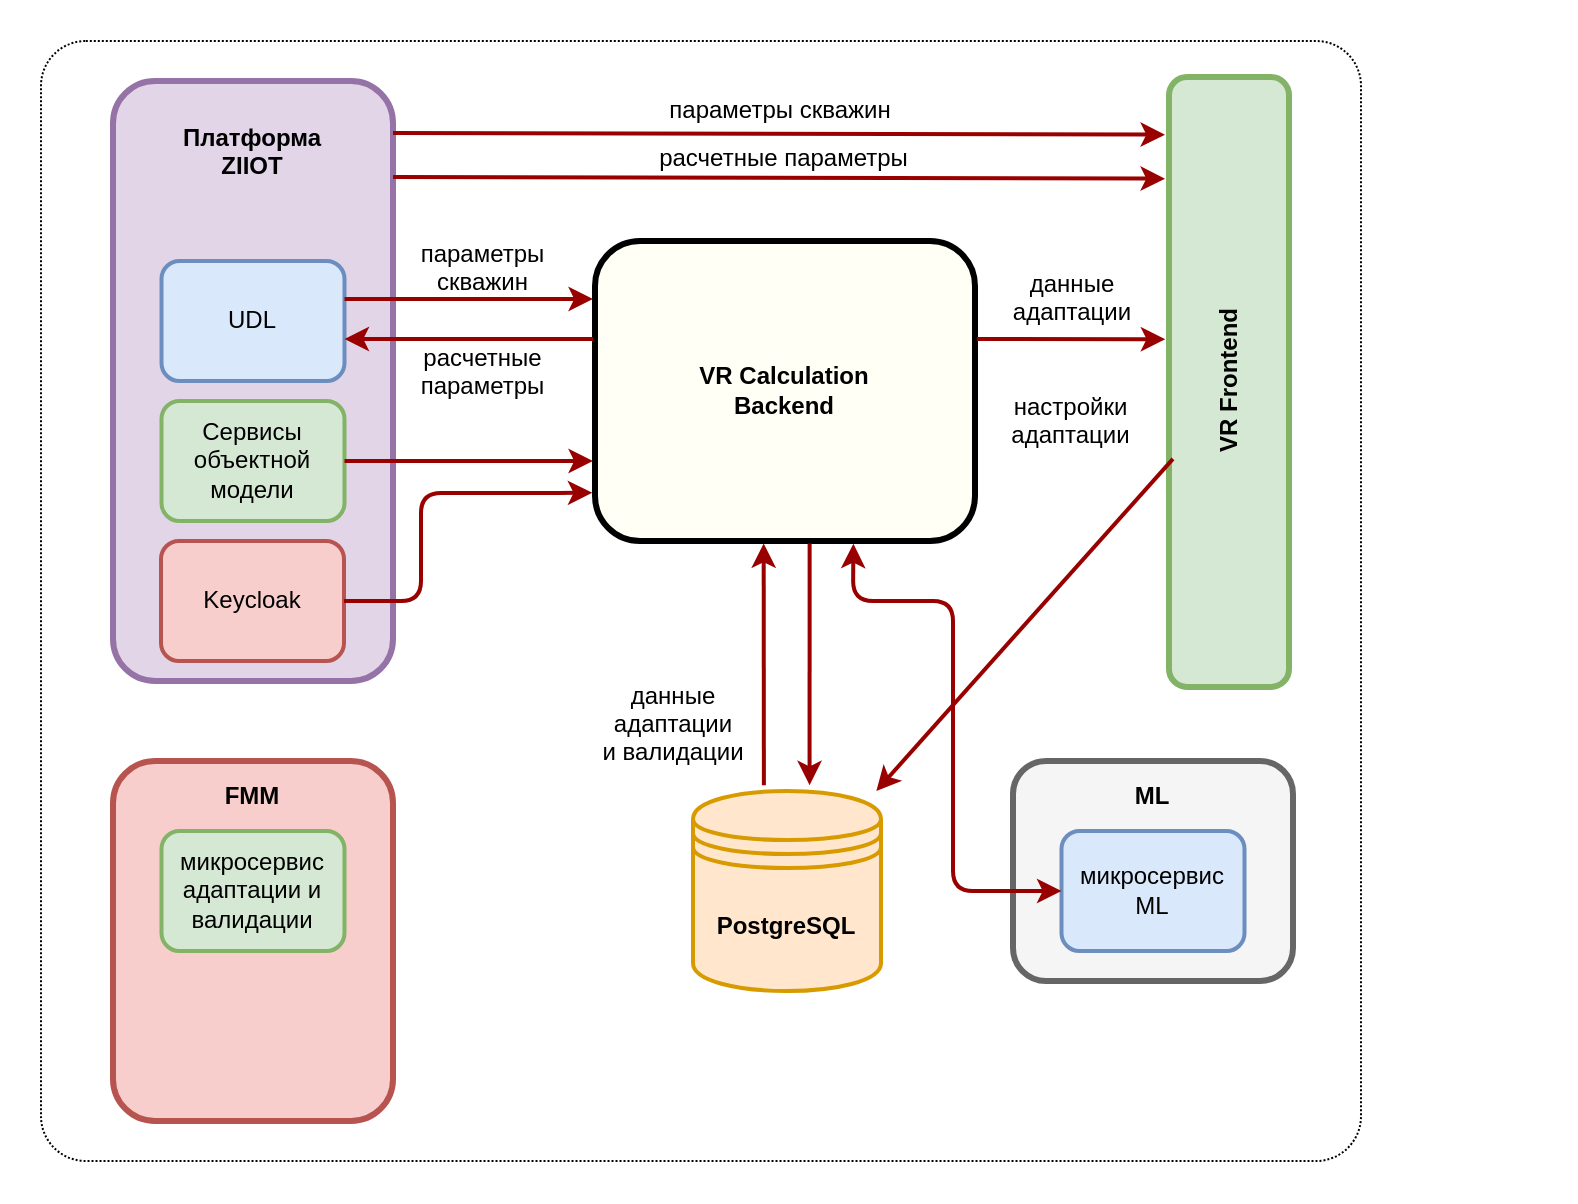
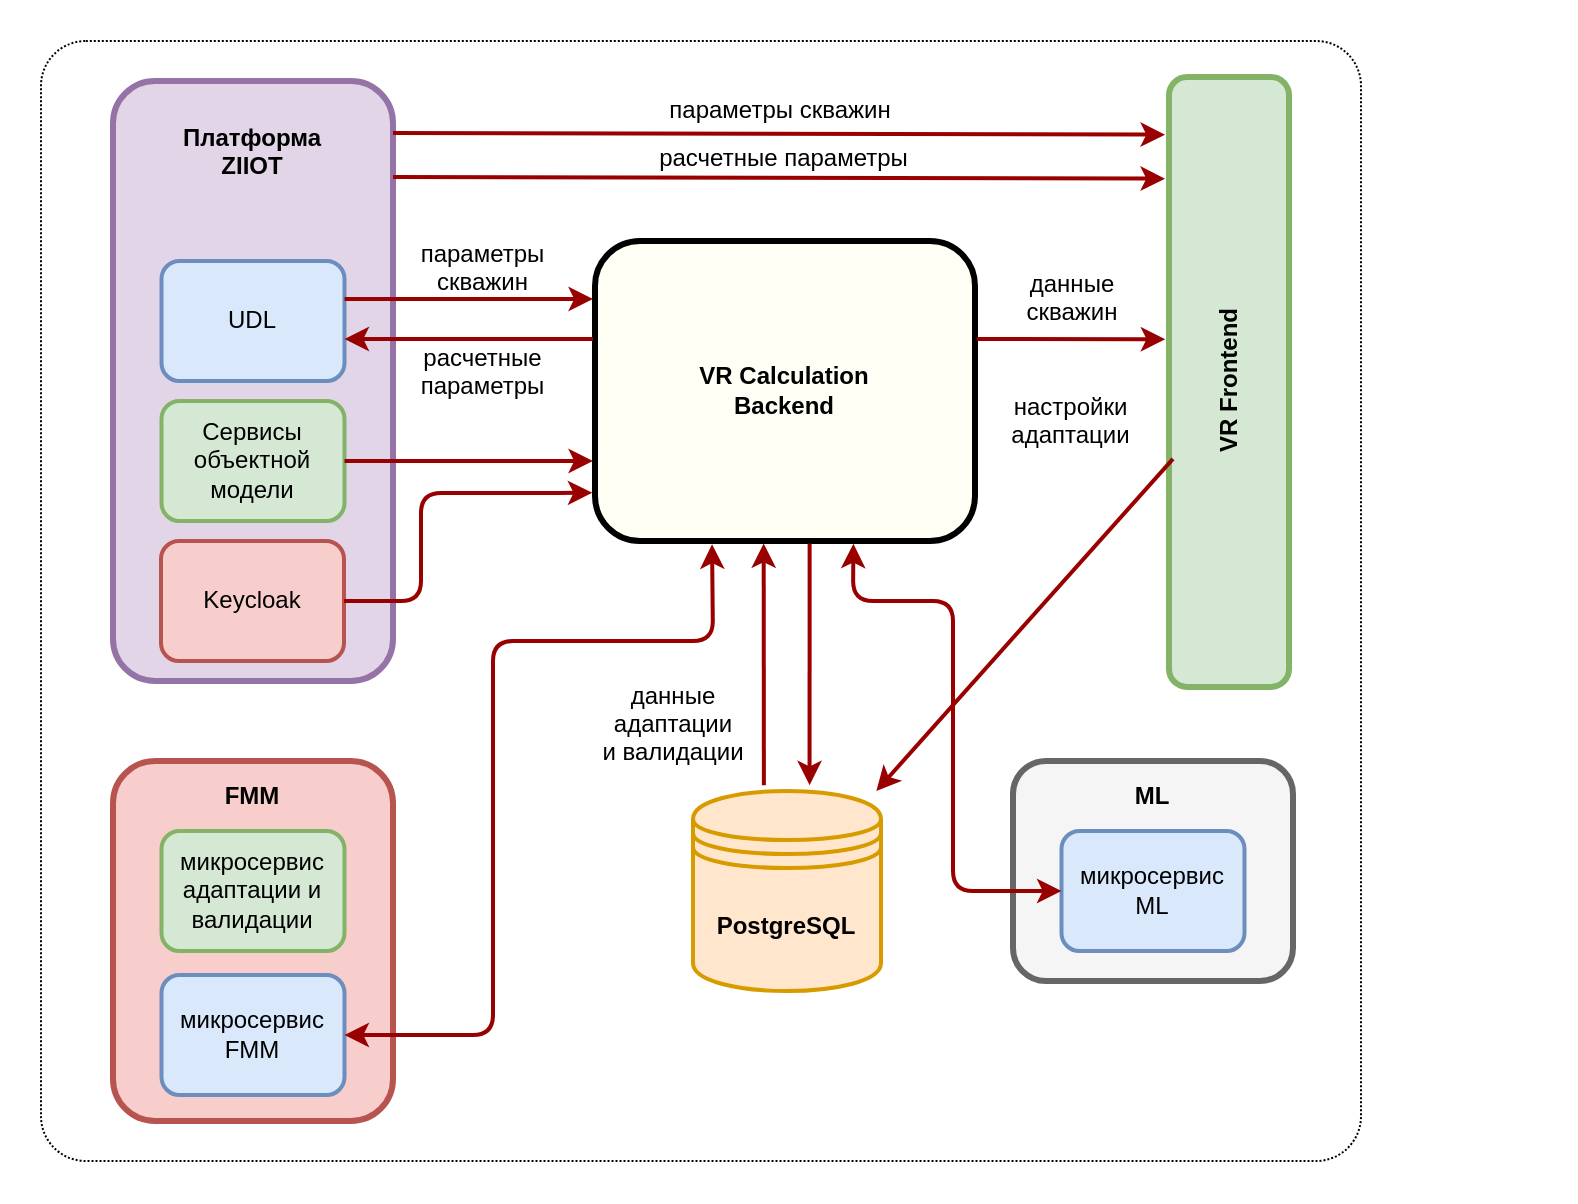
node "данные адаптации": label "данные адаптации" -> "данные скважин"
edge "VR CalculationBackend" -- "микросервис FMM": added
node "микросервис FMM": added
